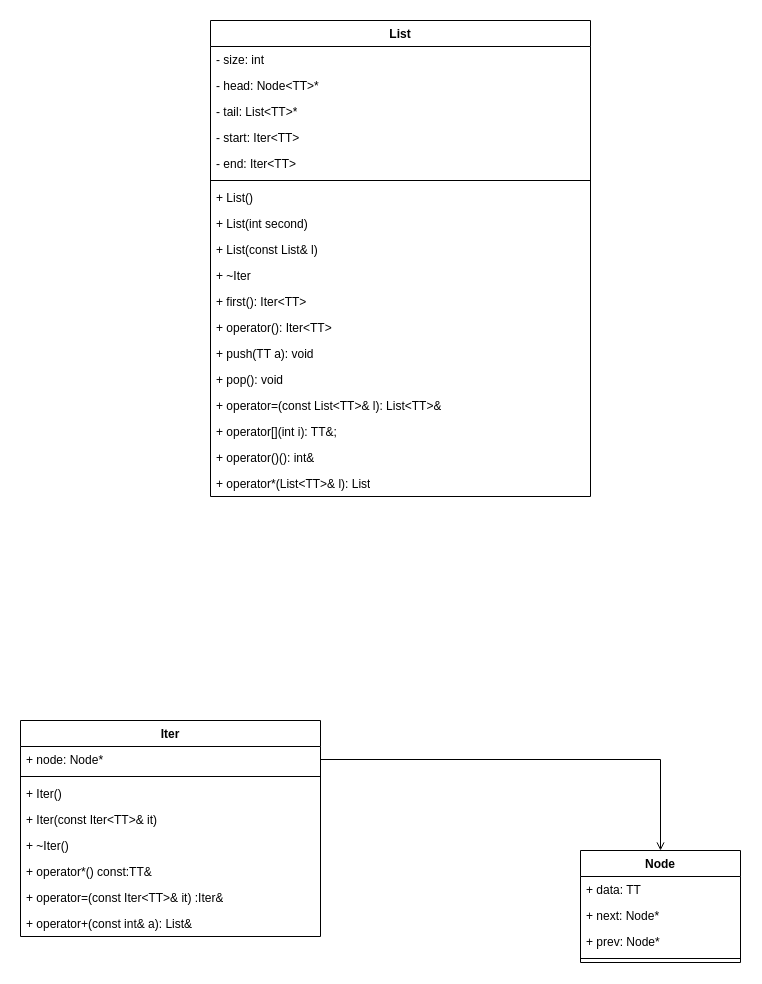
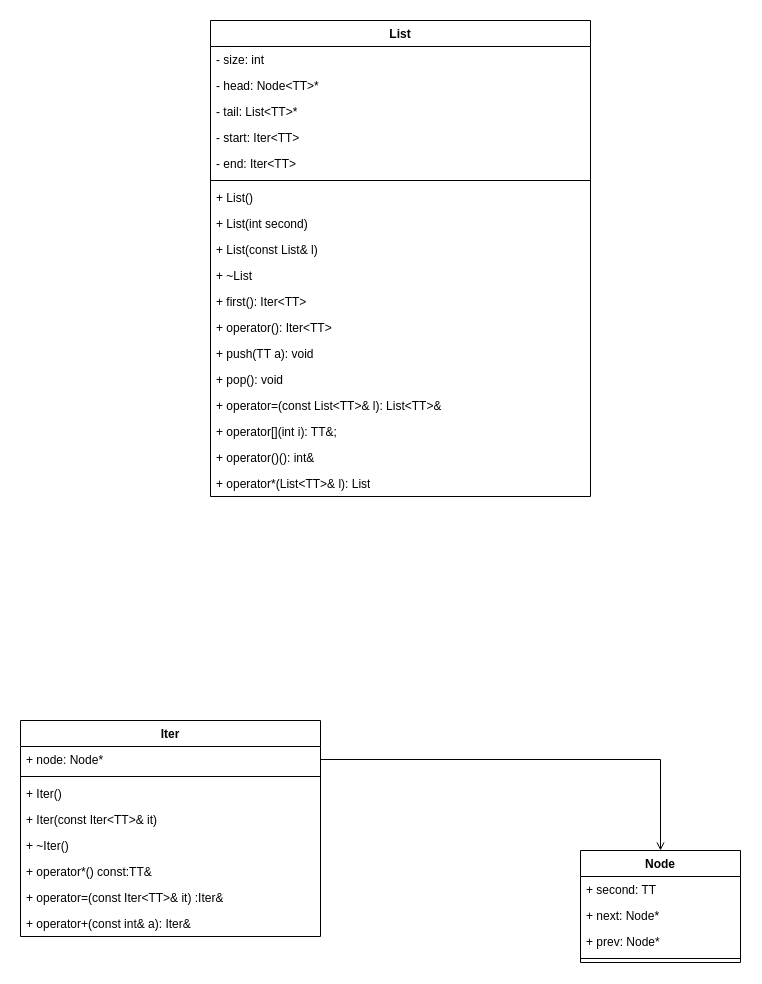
node "+ ~Iter": label "+ ~Iter" -> "+ ~List"
node "+ data: TT": label "+ data: TT" -> "+ second: TT"
node "+ operator+(const int& a): List&": label "+ operator+(const int& a): List&" -> "+ operator+(const int& a): Iter&"
